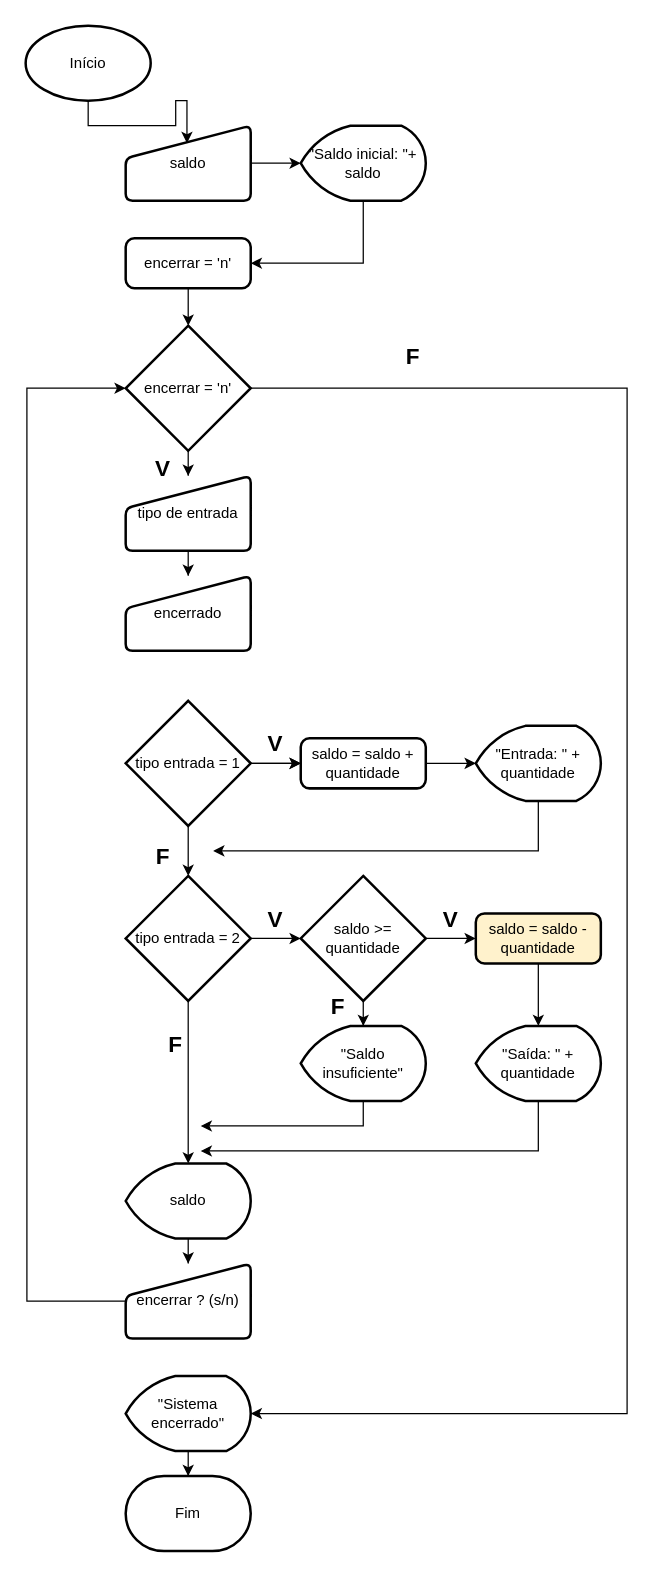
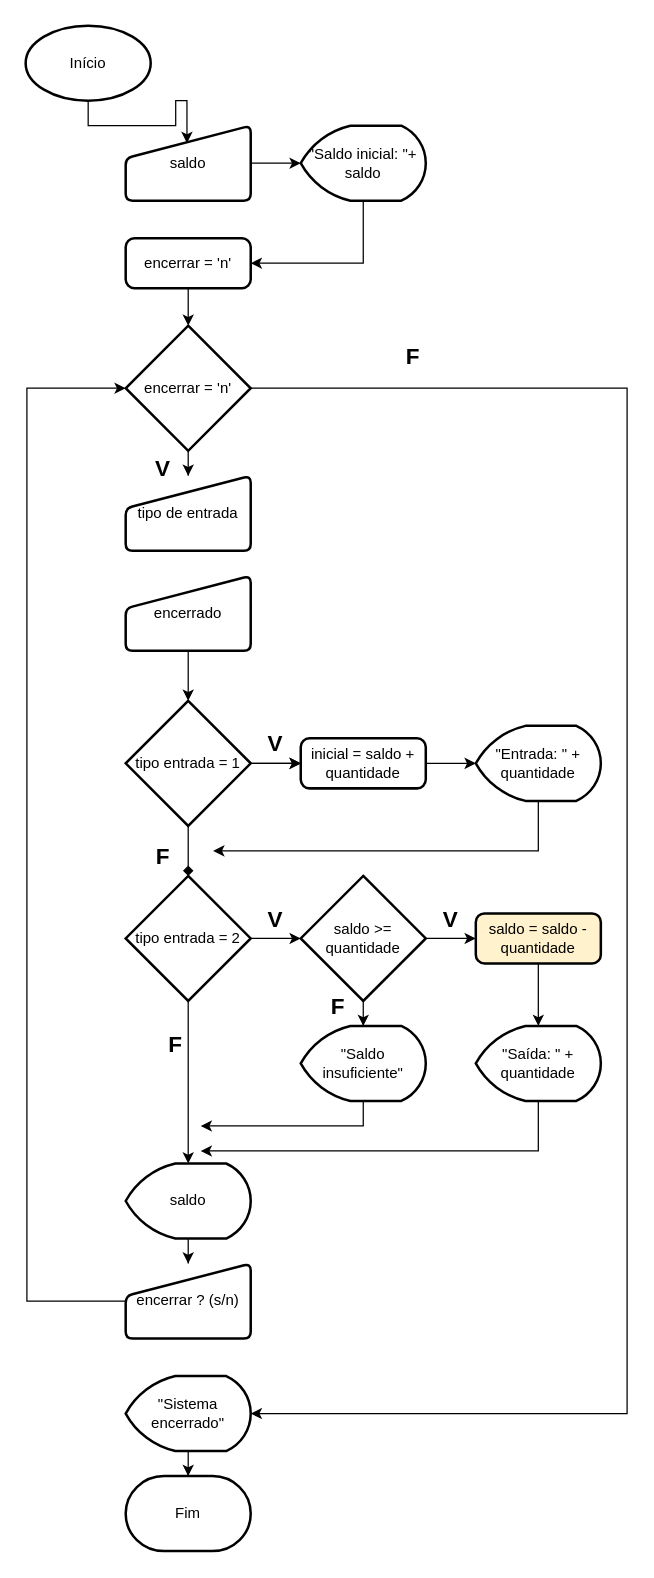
edge "tipo de entrada" -> "encerrado": removed
edge "encerrado" -> "tipo entrada = 1": added
node "saldo = saldo + quantidade": label "saldo = saldo + quantidade" -> "inicial = saldo + quantidade"
edge "tipo entrada = 1" -> "tipo entrada = 2": arrowhead classic -> diamond
